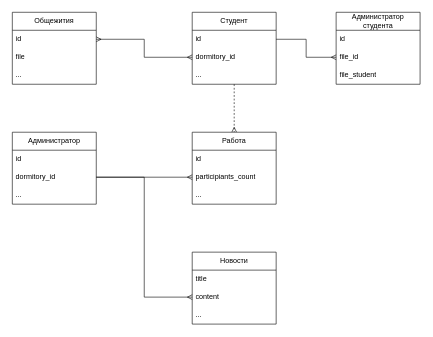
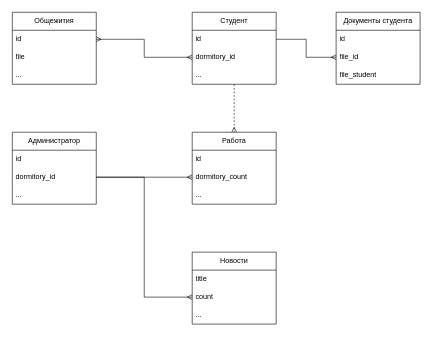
node "Администратор студента": label "Администратор студента" -> "Документы студента"
node "participiants_count": label "participiants_count" -> "dormitory_count"
node "content": label "content" -> "count"
